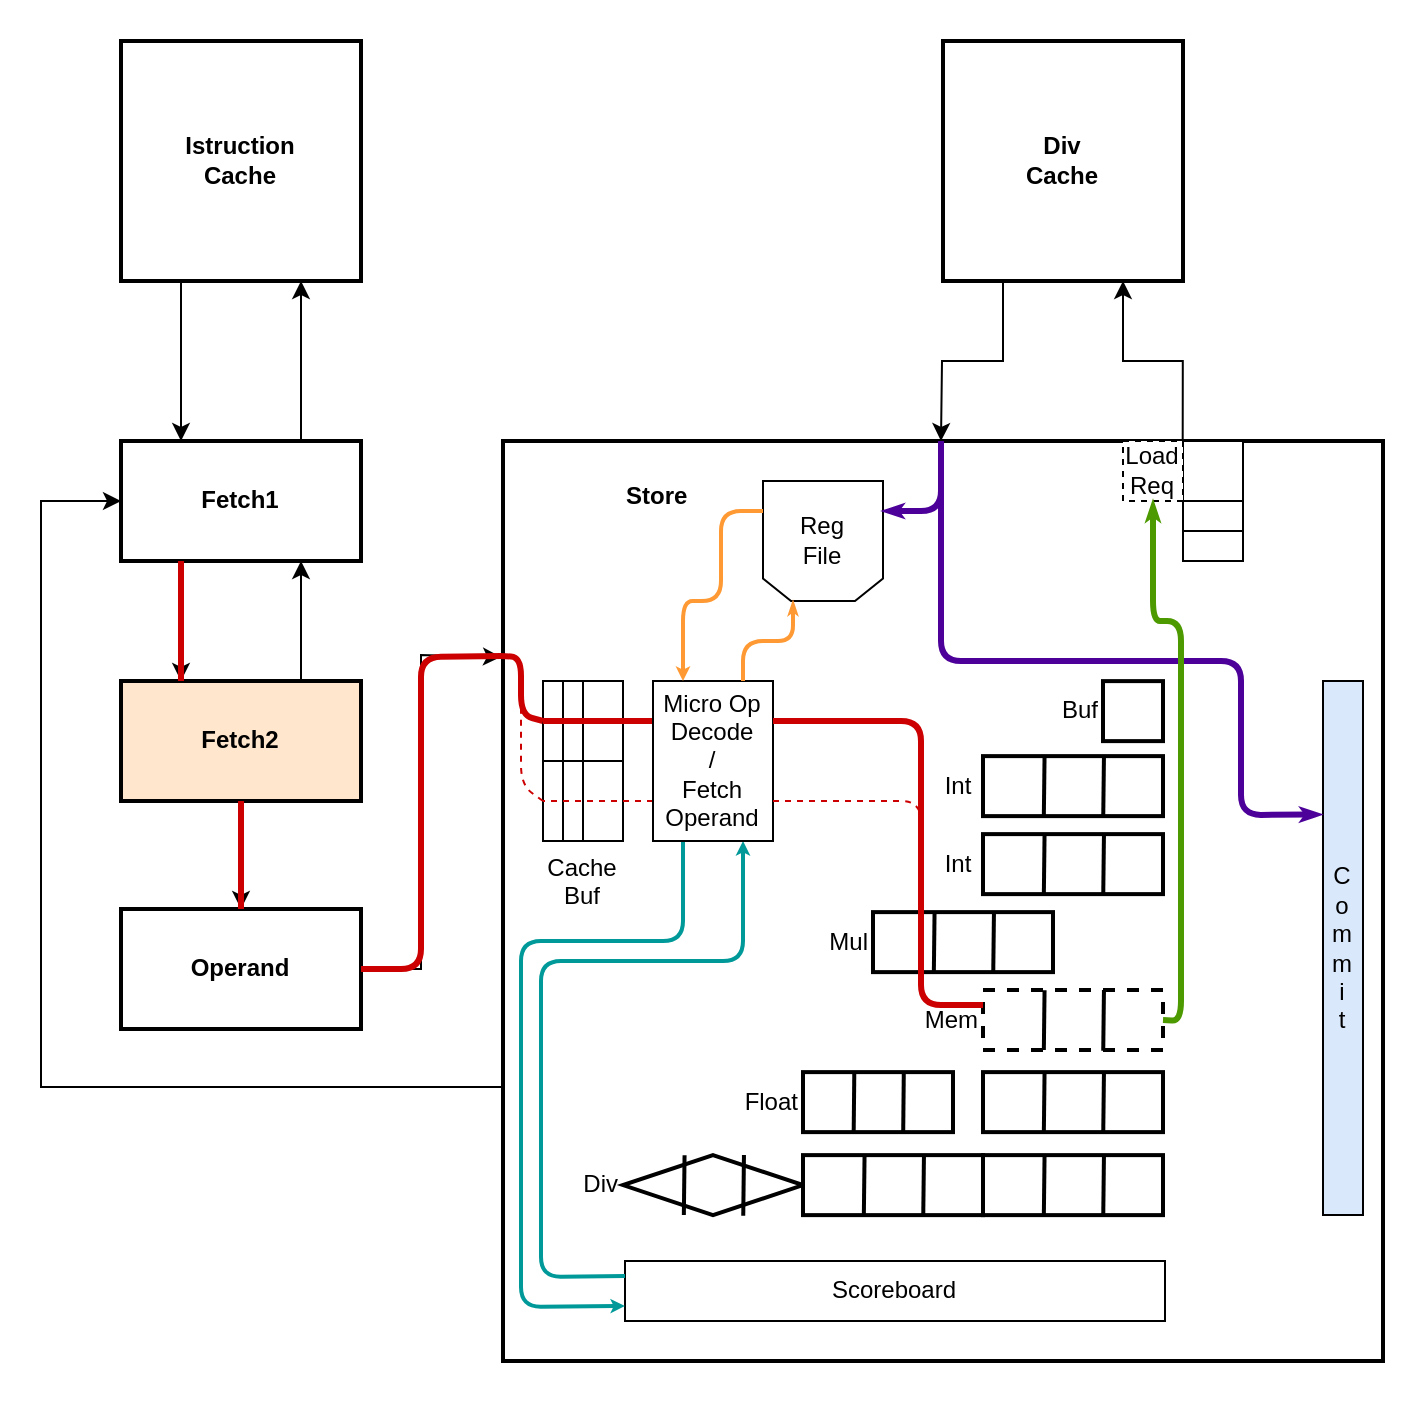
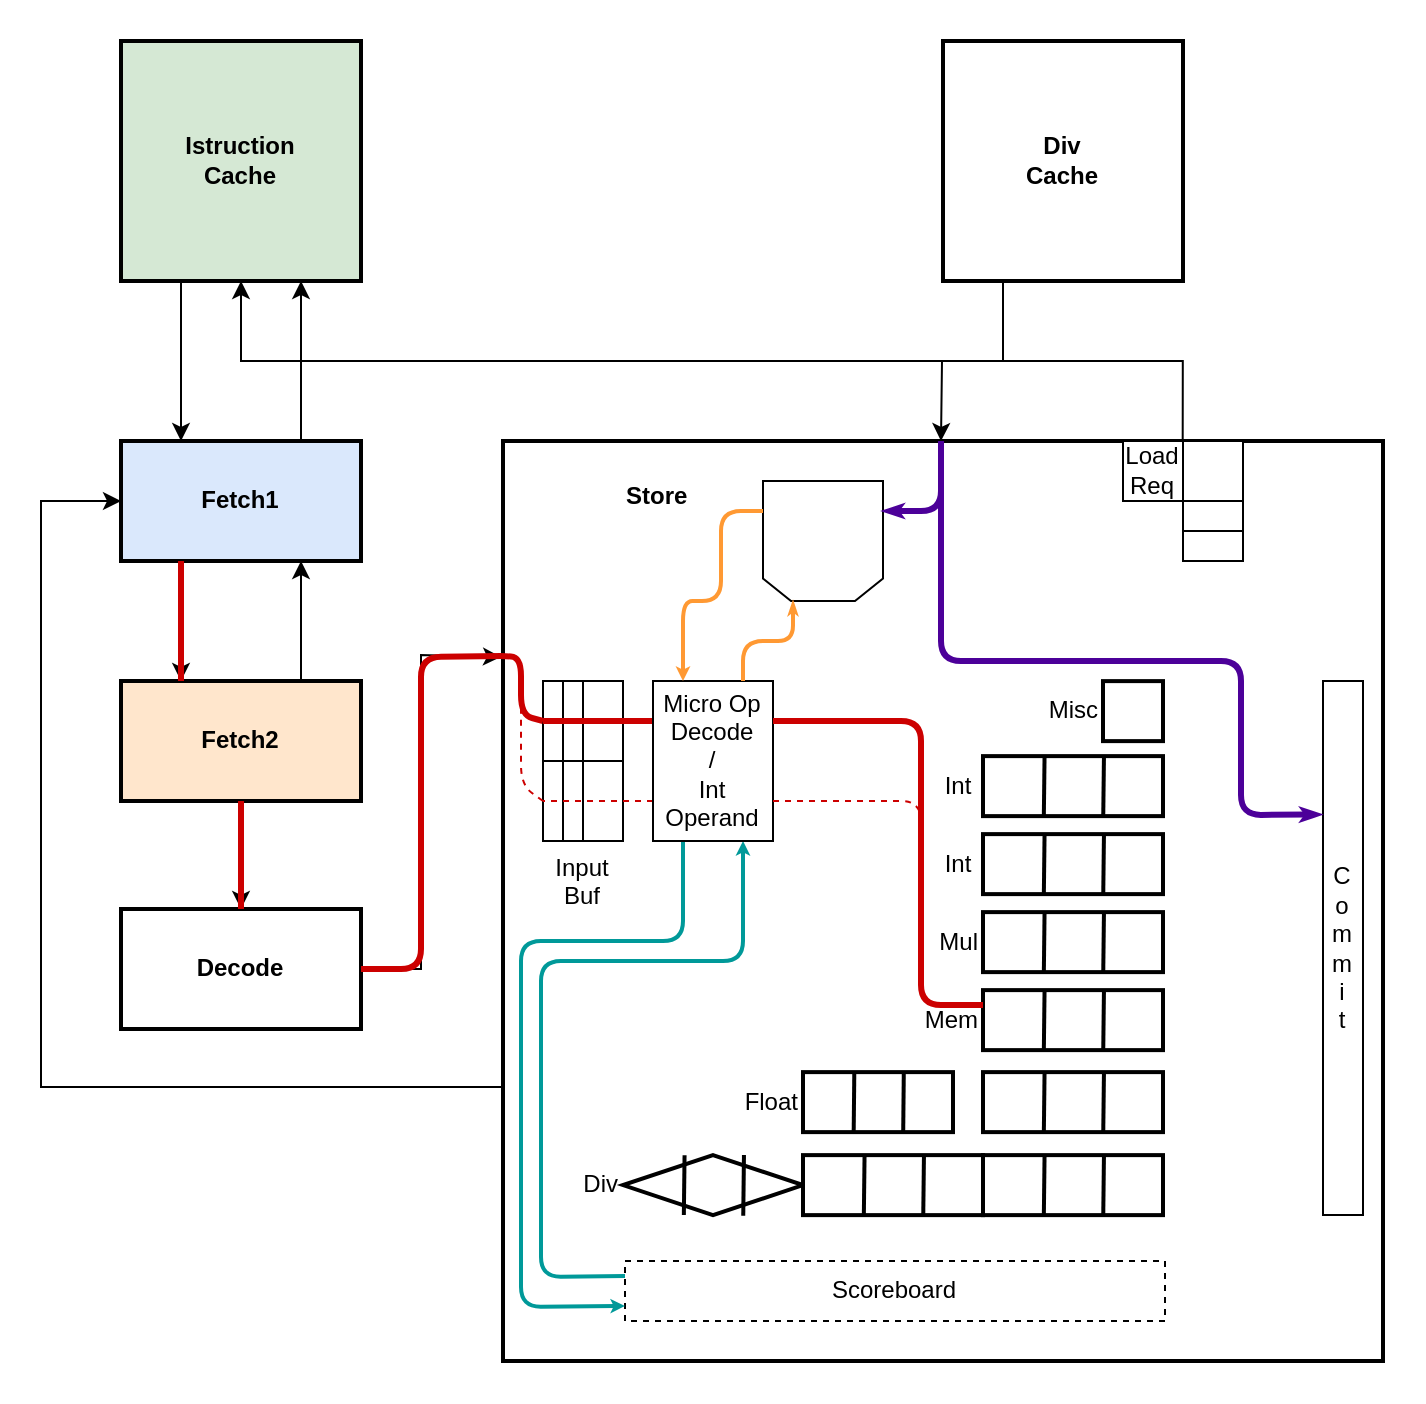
node "Istruction Cache": fillcolor #ffffff -> #d5e8d4
edge "Load Req" -> "Div Cache": now "Load Req" -> "Istruction Cache"
node "Load Req": style dashed -> solid
node "Fetch1": fillcolor #ffffff -> #dae8fc
node "Reg File": removed
node "Buf": label "Buf" -> "Misc"
node "Micro Op Decode / Fetch Operand": label "Micro Op Decode / Fetch Operand" -> "Micro Op Decode / Int Operand"
edge "Mem" -> "Load Req": removed
node "Cache Buf": label "Cache Buf" -> "Input Buf"
node "Mul": moved (963, 942) -> (1073, 942)
node "C o m m i t": fillcolor #dae8fc -> #ffffff
node "Operand": label "Operand" -> "Decode"
node "Mem": style dashed -> solid
node "Scoreboard": style solid -> dashed
